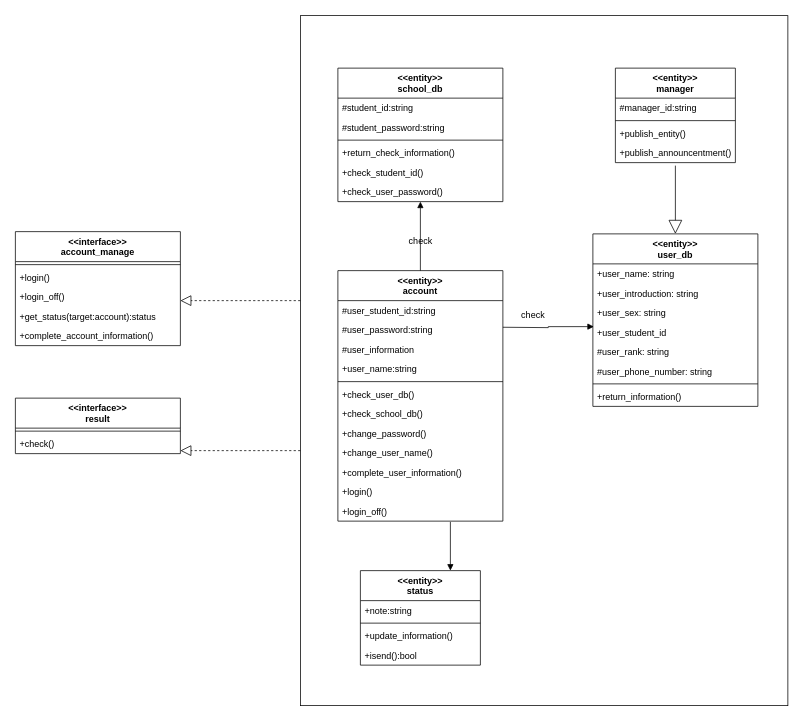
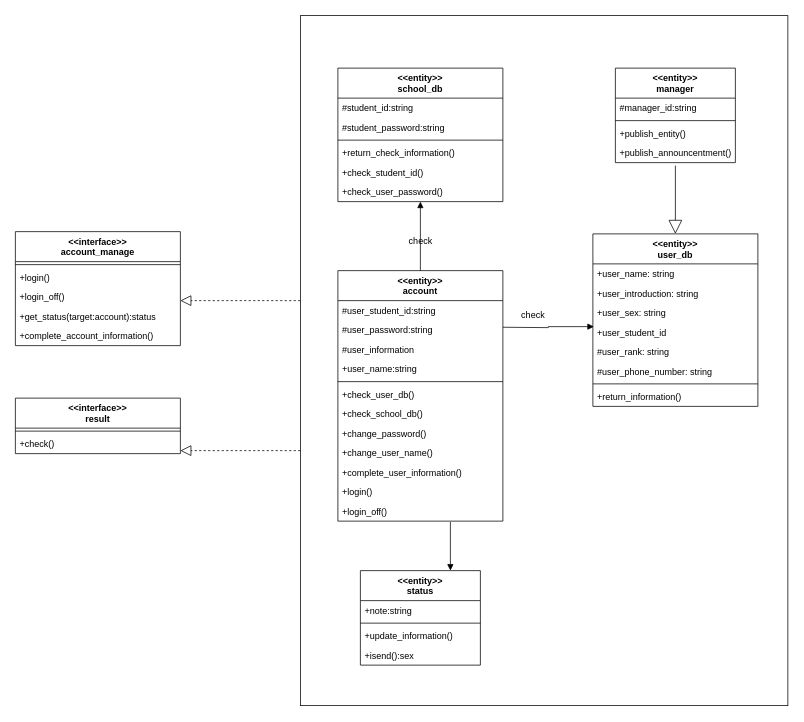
node "+isend():bool": label "+isend():bool" -> "+isend():sex"
